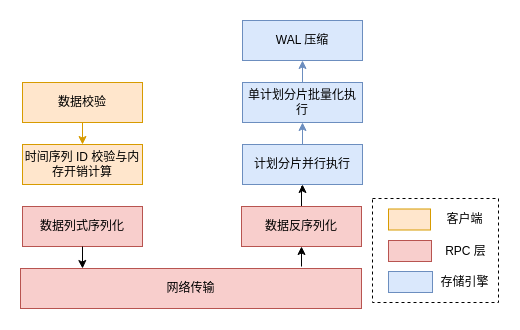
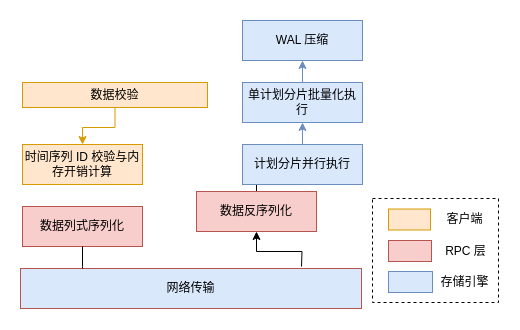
node "数据校验": size 120x40 -> 185x25
node "数据反序列化": moved (302, 227) -> (257, 212)
edge "数据列式序列化" -> "网络传输": arrowhead classic -> none
node "网络传输": fillcolor #f8cecc -> #dae8fc
